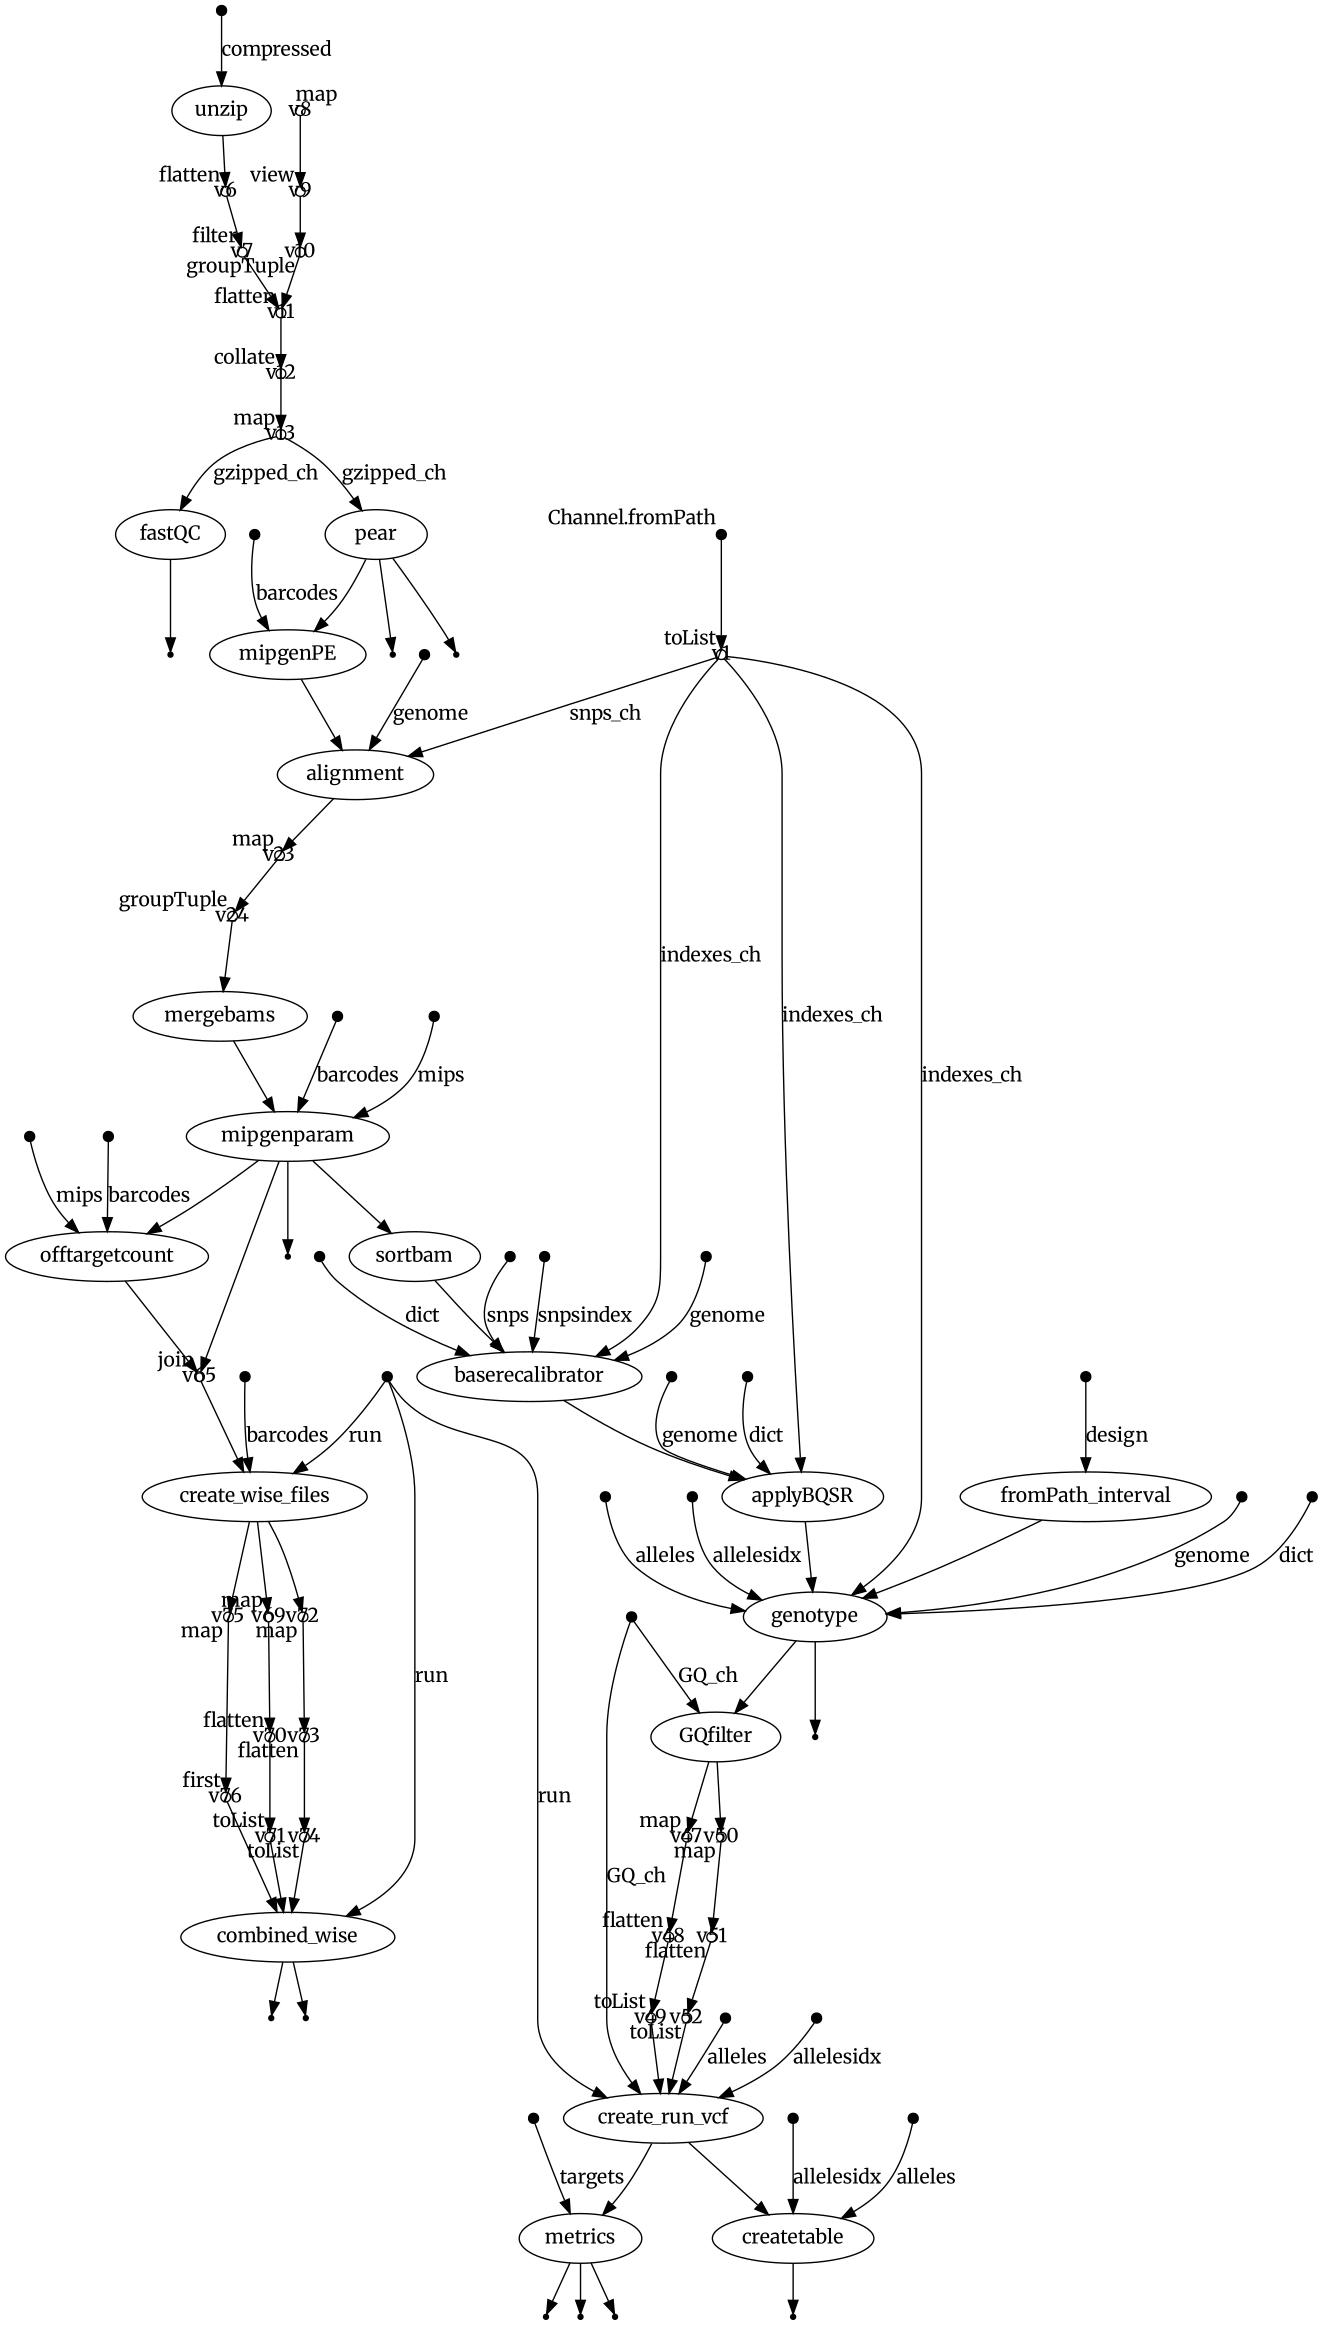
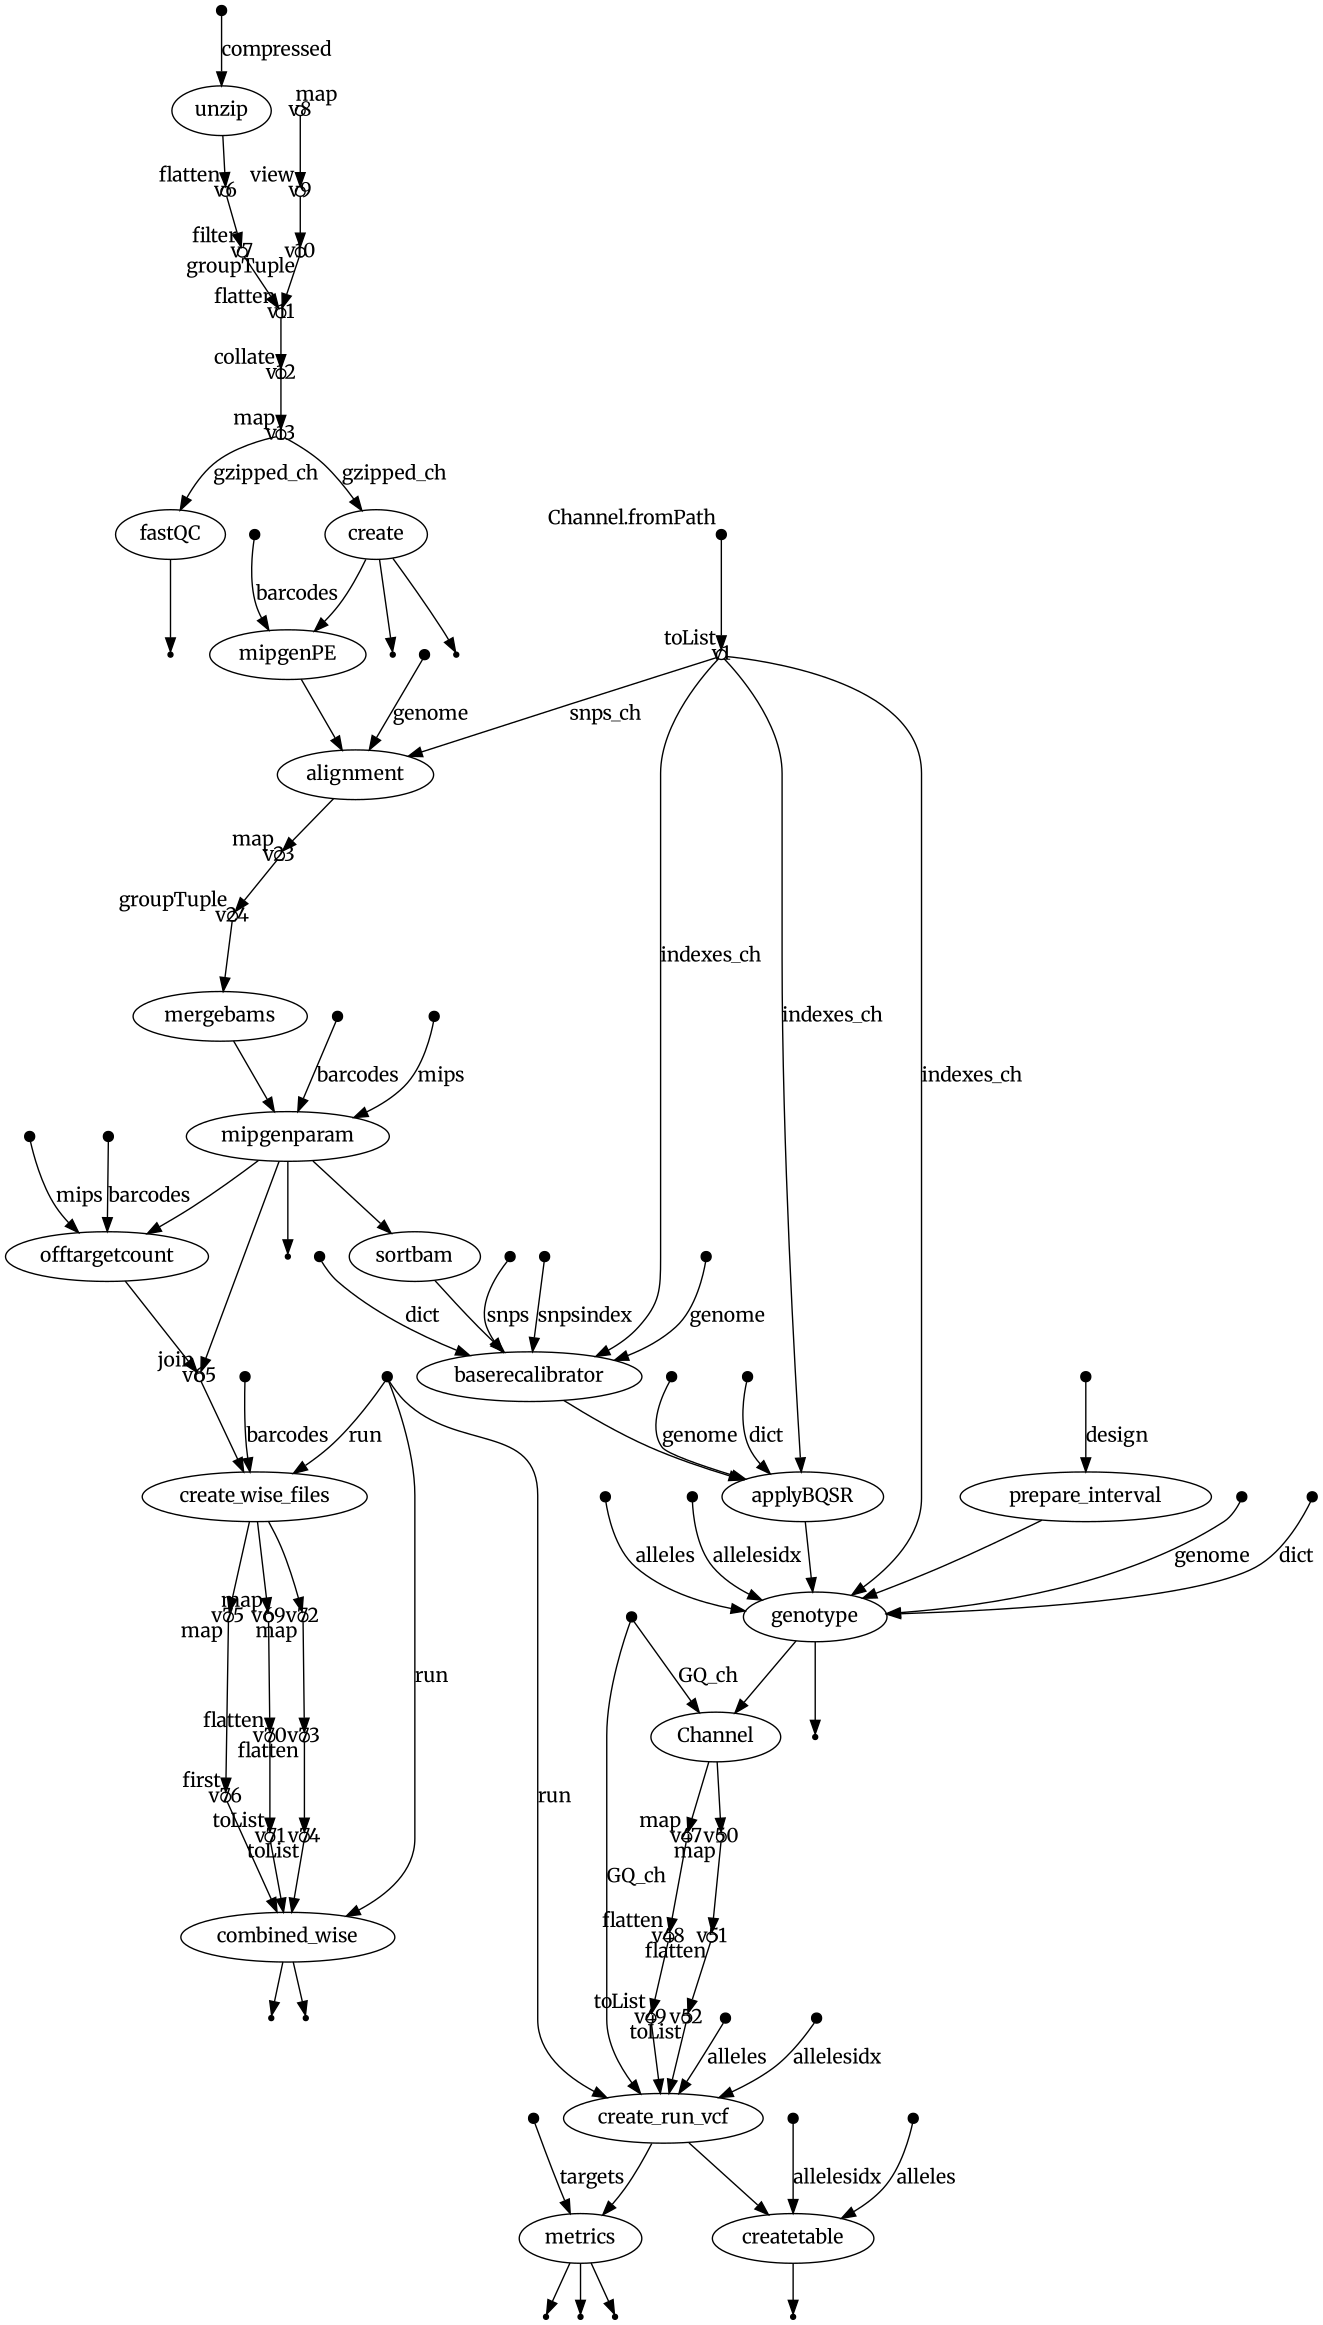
node "pear": label "pear" -> "create"
node "fromPath_interval": label "fromPath_interval" -> "prepare_interval"
node "GQfilter": label "GQfilter" -> "Channel"
